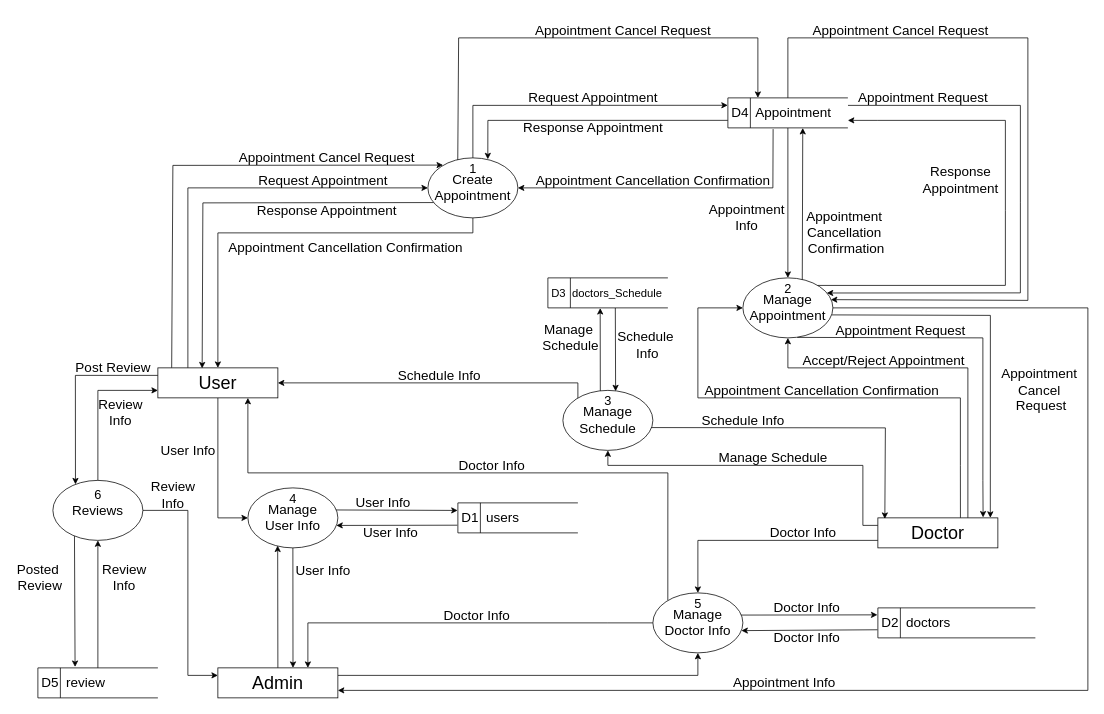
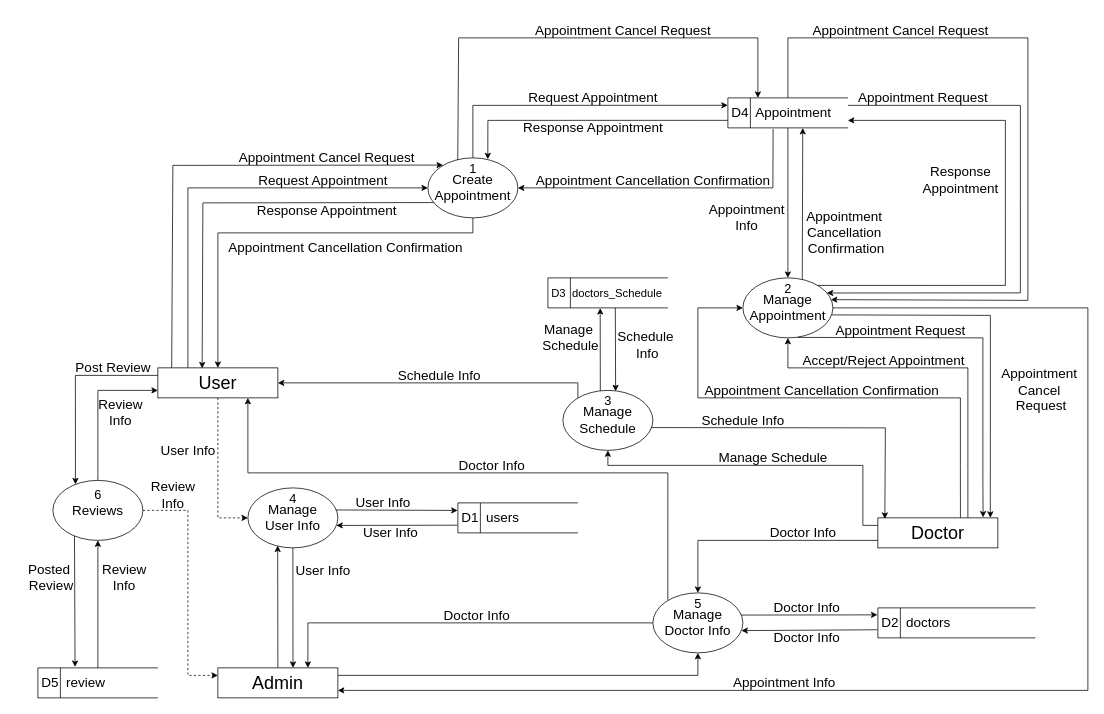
edge "User" -> "Manage User Info": style solid -> dashed
node "Posted Review": moved (38, 578) -> (49, 578)
edge "Reviews" -> "Admin": style solid -> dashed
